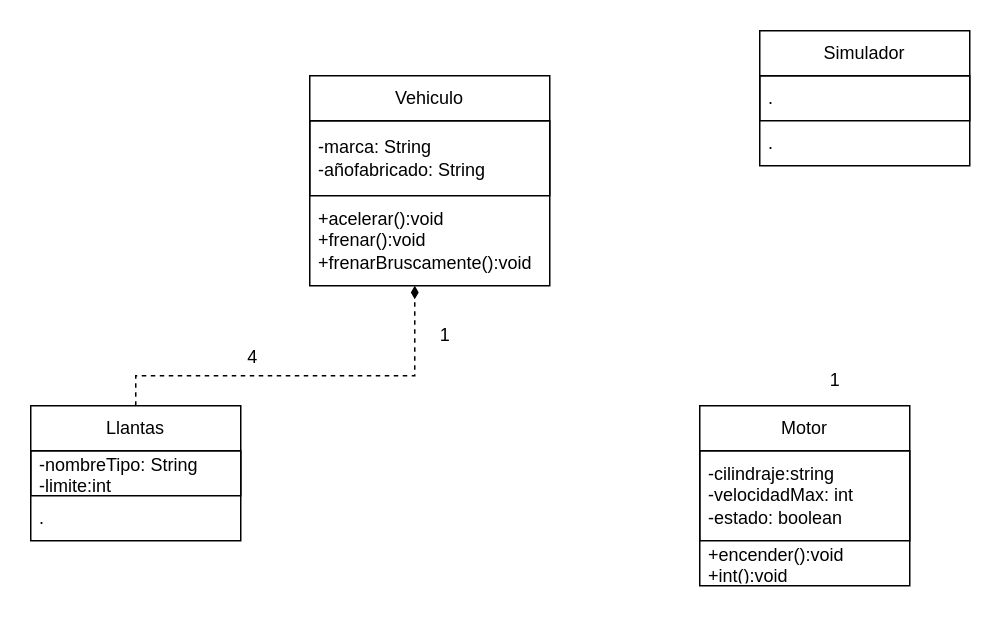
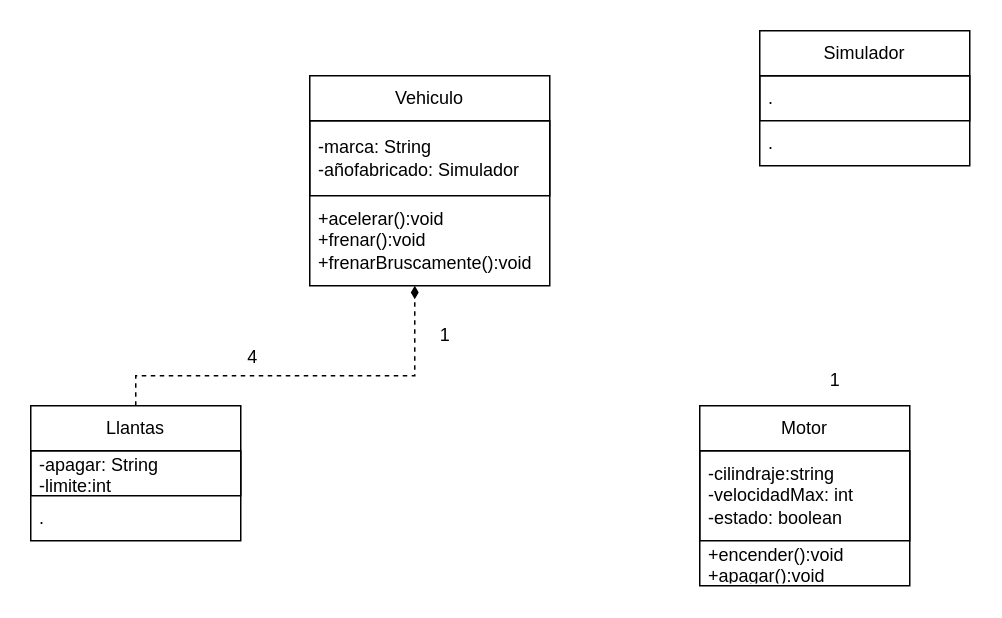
node "-marca: String -añofabricado: String": label "-marca: String -añofabricado: String" -> "-marca: String -añofabricado: Simulador"
node "-nombreTipo: String -limite:int": label "-nombreTipo: String -limite:int" -> "-apagar: String -limite:int"
node "+encender():void+int():void": label "+encender():void+int():void" -> "+encender():void+apagar():void"
